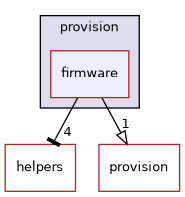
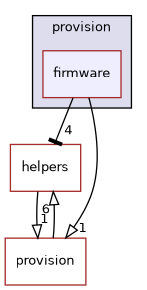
edge "helpers" -> "provision": added
edge "provision" -> "helpers": added
